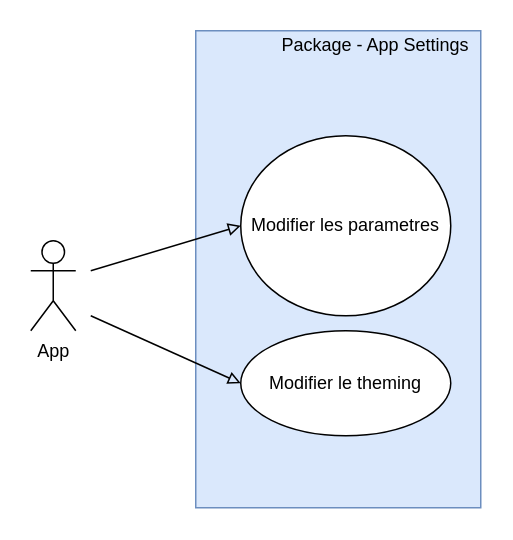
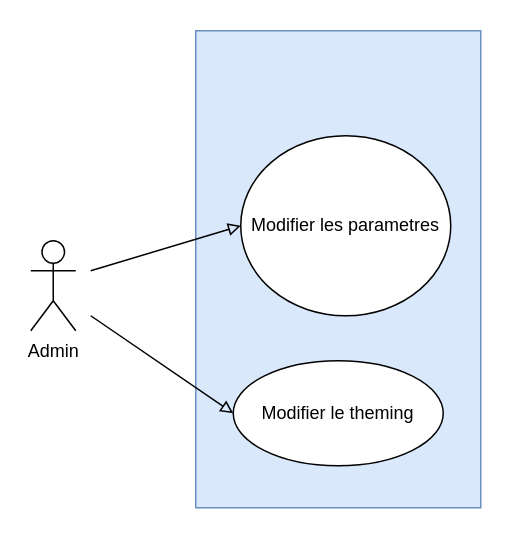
node "Package - App Settings": removed
node "App": label "App" -> "Admin"
node "Modifier le theming": moved (346, 383) -> (338, 413)
